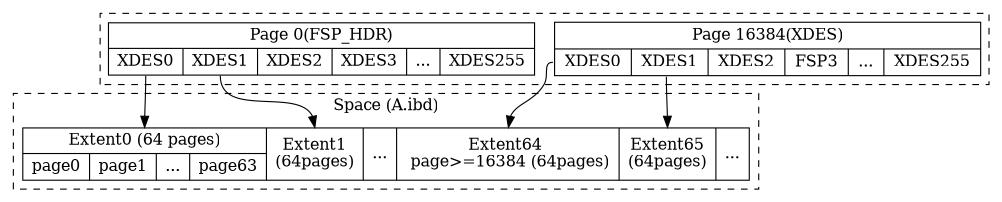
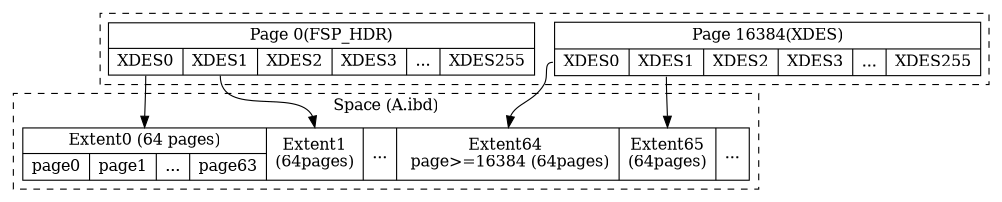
node "Page 16384(XDES)": text "FSP3" -> "XDES3"
